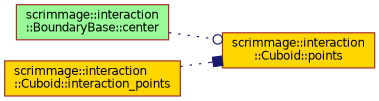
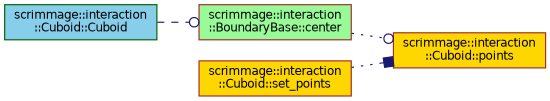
node "scrimmage::interaction ::Cuboid::Cuboid": added
node "scrimmage::interaction ::Cuboid::interaction_points": label "scrimmage::interaction ::Cuboid::interaction_points" -> "scrimmage::interaction ::Cuboid::set_points"
